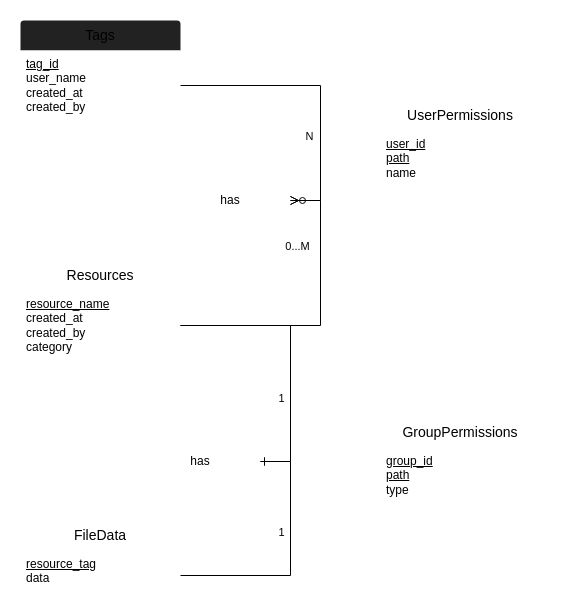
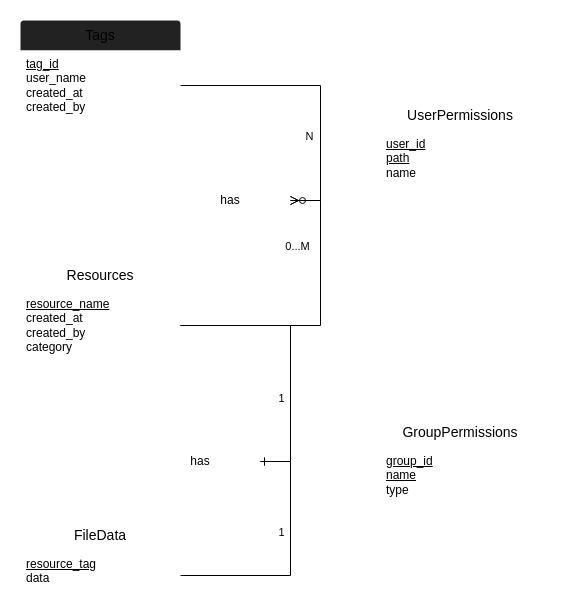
node "group_id path type": label "group_id path type" -> "group_id name type"
